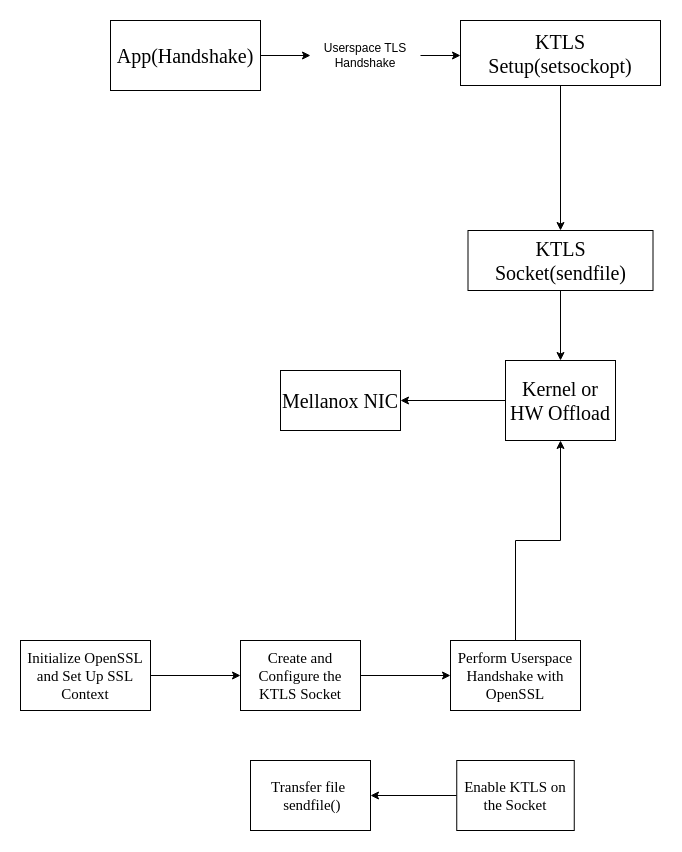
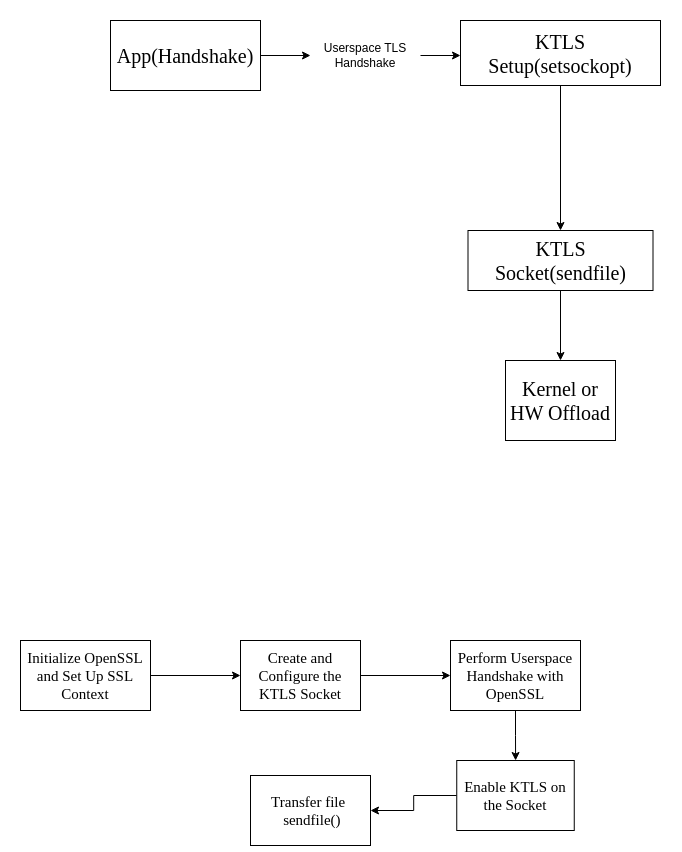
node "Mellanox NIC": removed
edge "Kernel or HW Offload" -> "Mellanox NIC": removed
edge "Perform Userspace Handshake with OpenSSL" -> "Kernel or HW Offload": now "Perform Userspace Handshake with OpenSSL" -> "Enable KTLS on the Socket"
node "Transfer file sendfile()": moved (311, 796) -> (311, 811)
